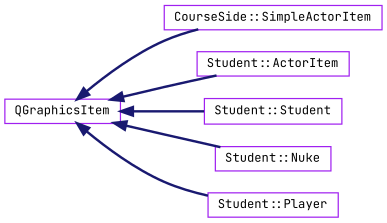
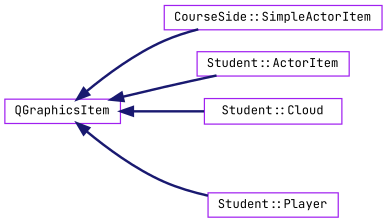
node "Student::Student": label "Student::Student" -> "Student::Cloud"
node "Student::Nuke": removed
